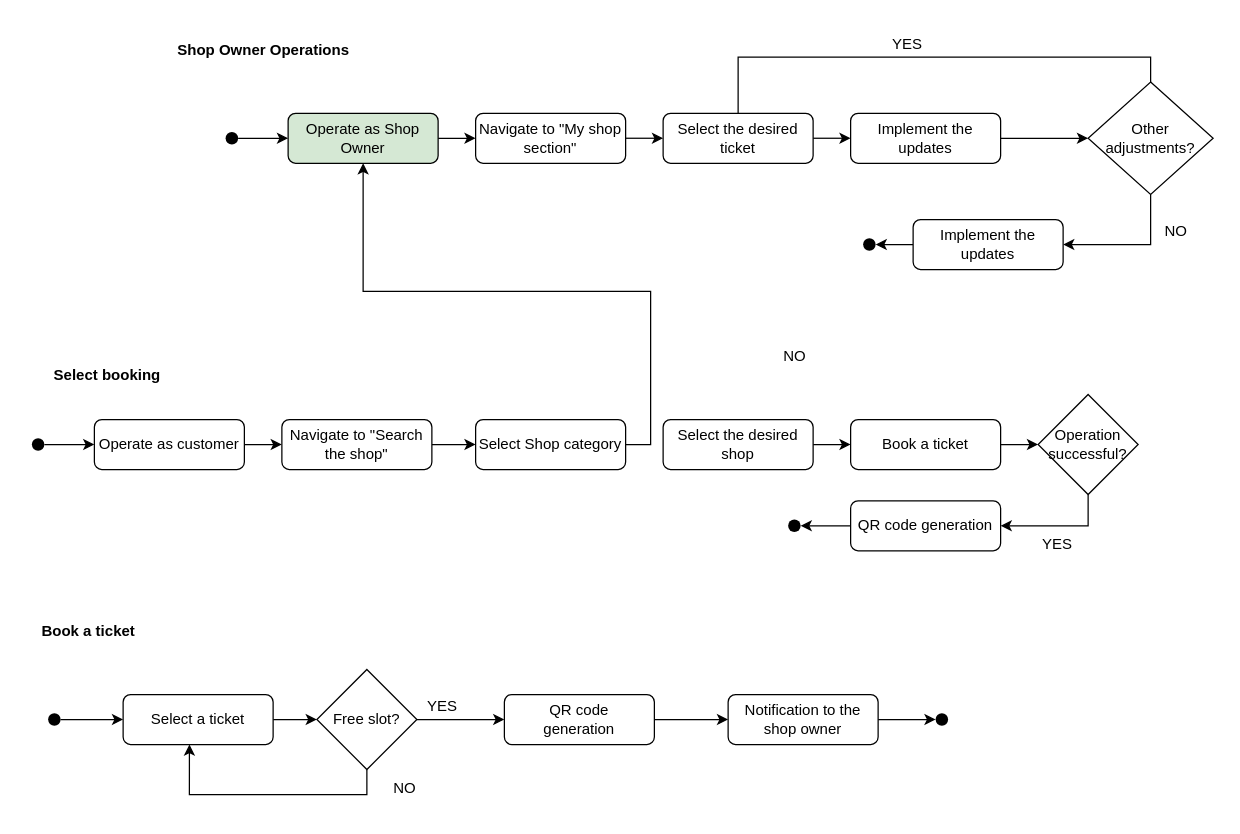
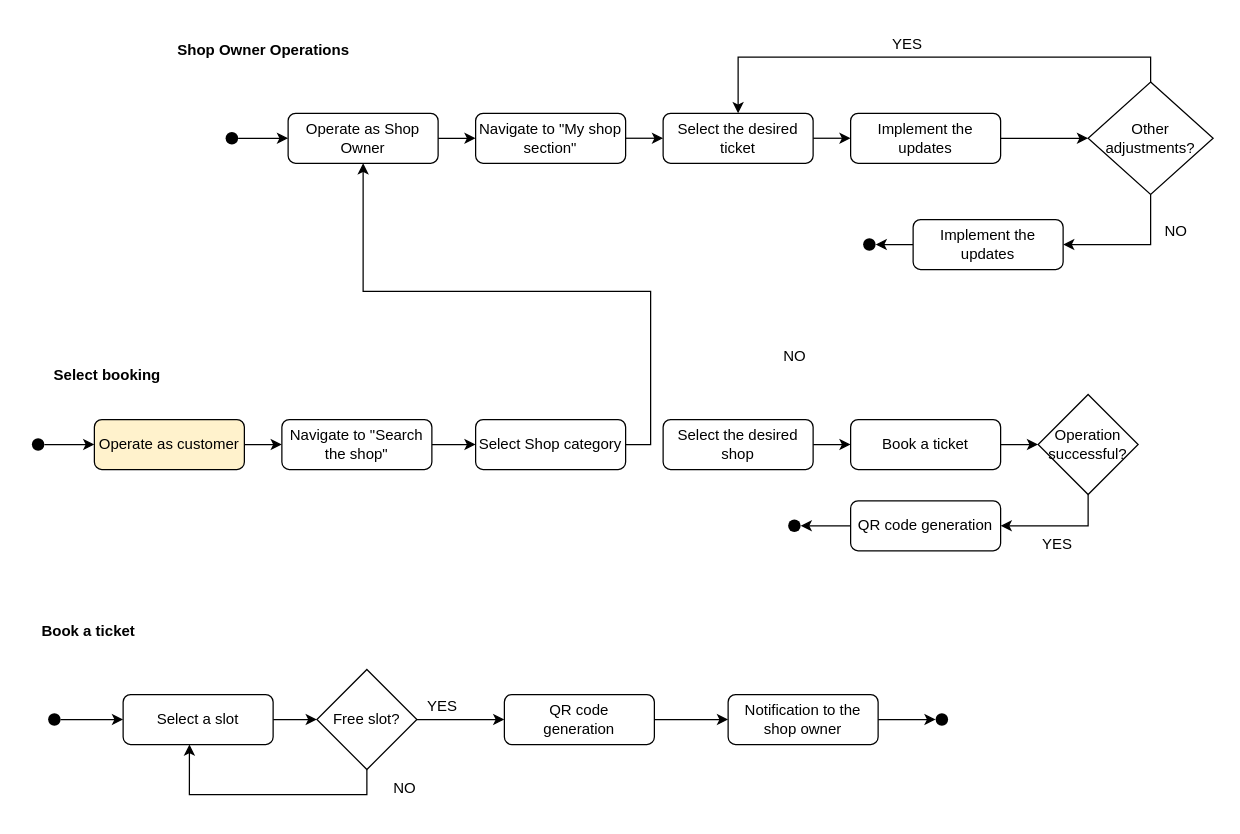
edge "Select the desired ticket" -- "Other adjustments?": arrowhead none -> classic
node "Operate as Shop Owner": fillcolor #d5e8d4 -> #ffffff
node "Operate as customer": fillcolor #ffffff -> #fff2cc
node "Select a ticket": label "Select a ticket" -> "Select a slot"
